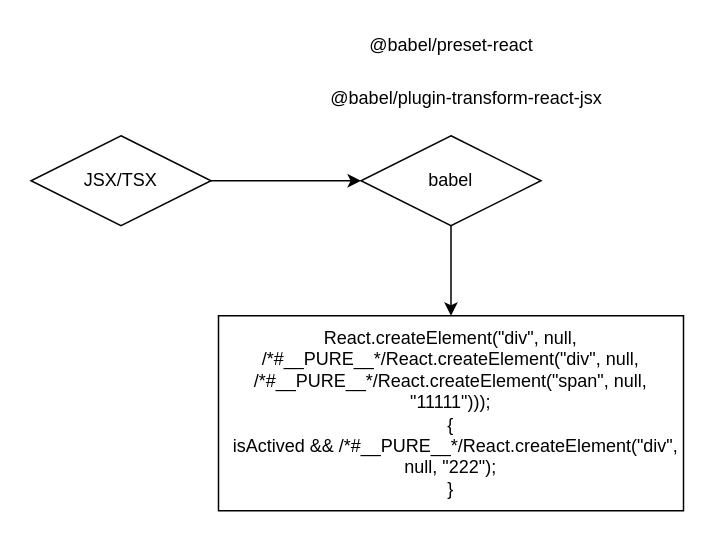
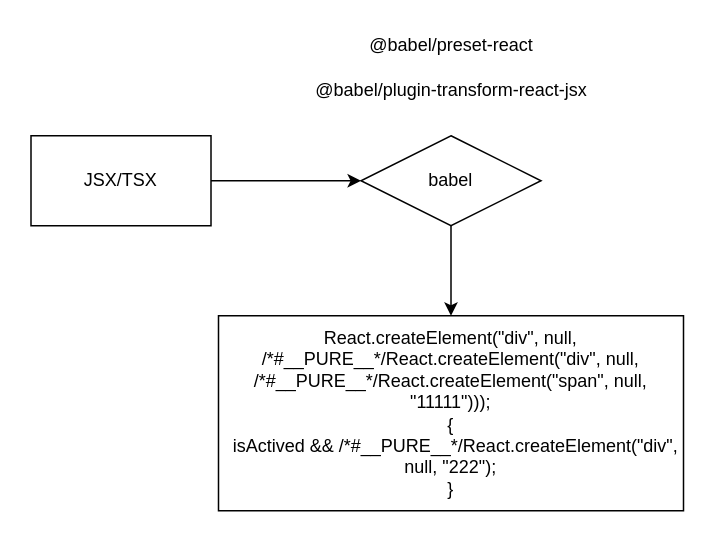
node "@babel/plugin-transform-react-jsx": moved (466, 98) -> (451, 91)
node "JSX/TSX": shape diamond -> rectangle
